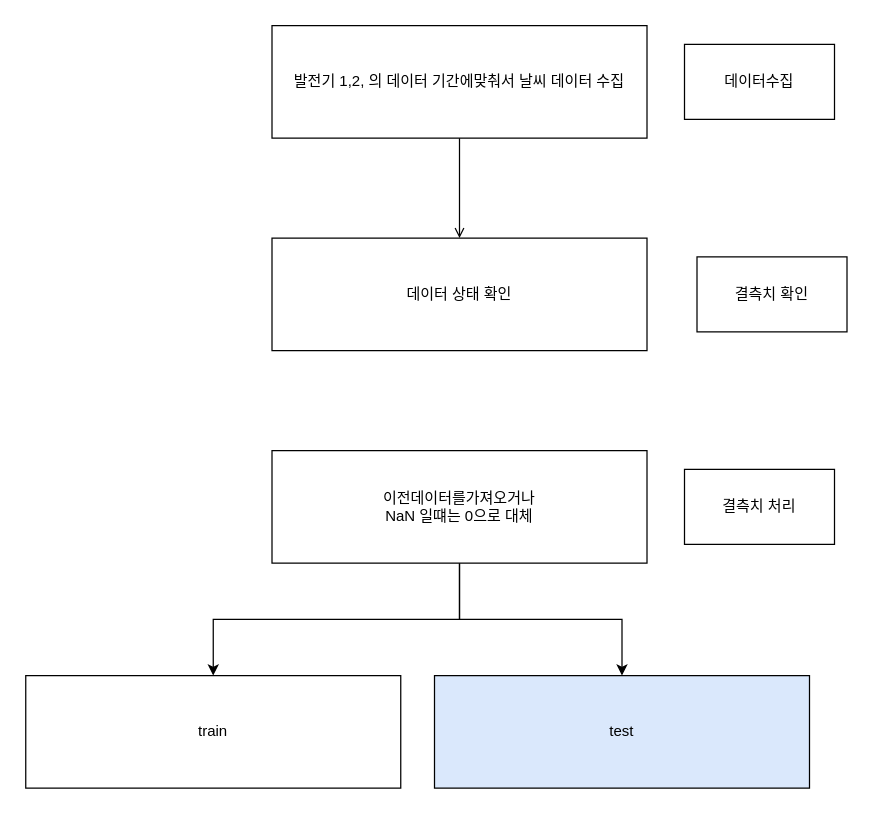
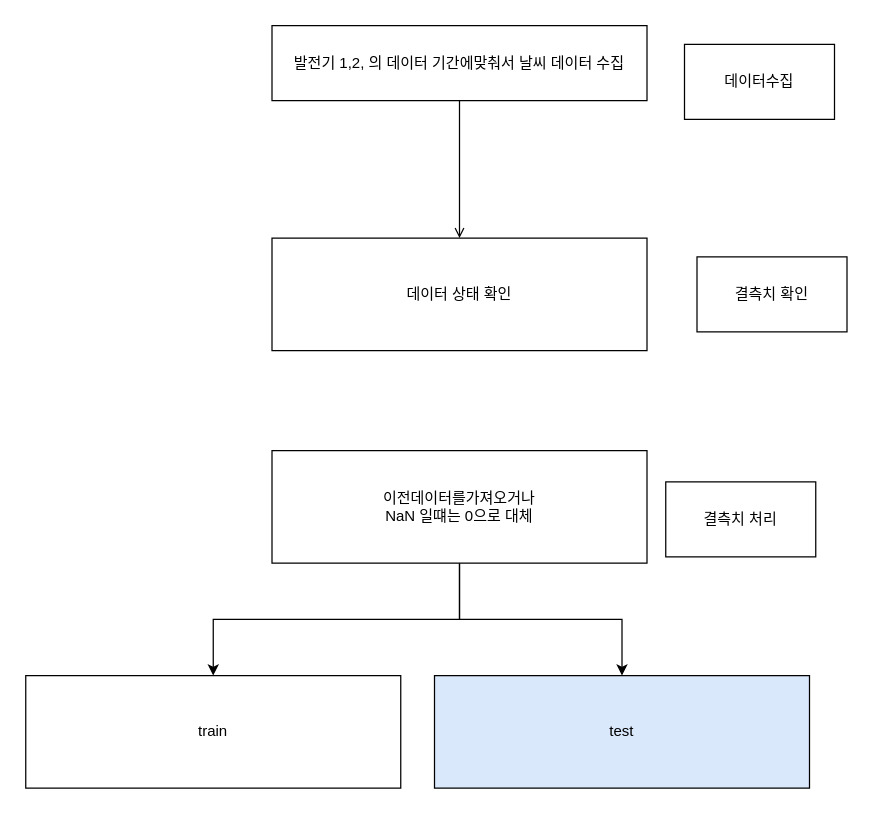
node "발전기 1,2, 의 데이터 기간에맞춰서 날씨 데이터 수집": size 375x113 -> 375x75
node "결측치 처리": moved (759, 507) -> (741, 519)
